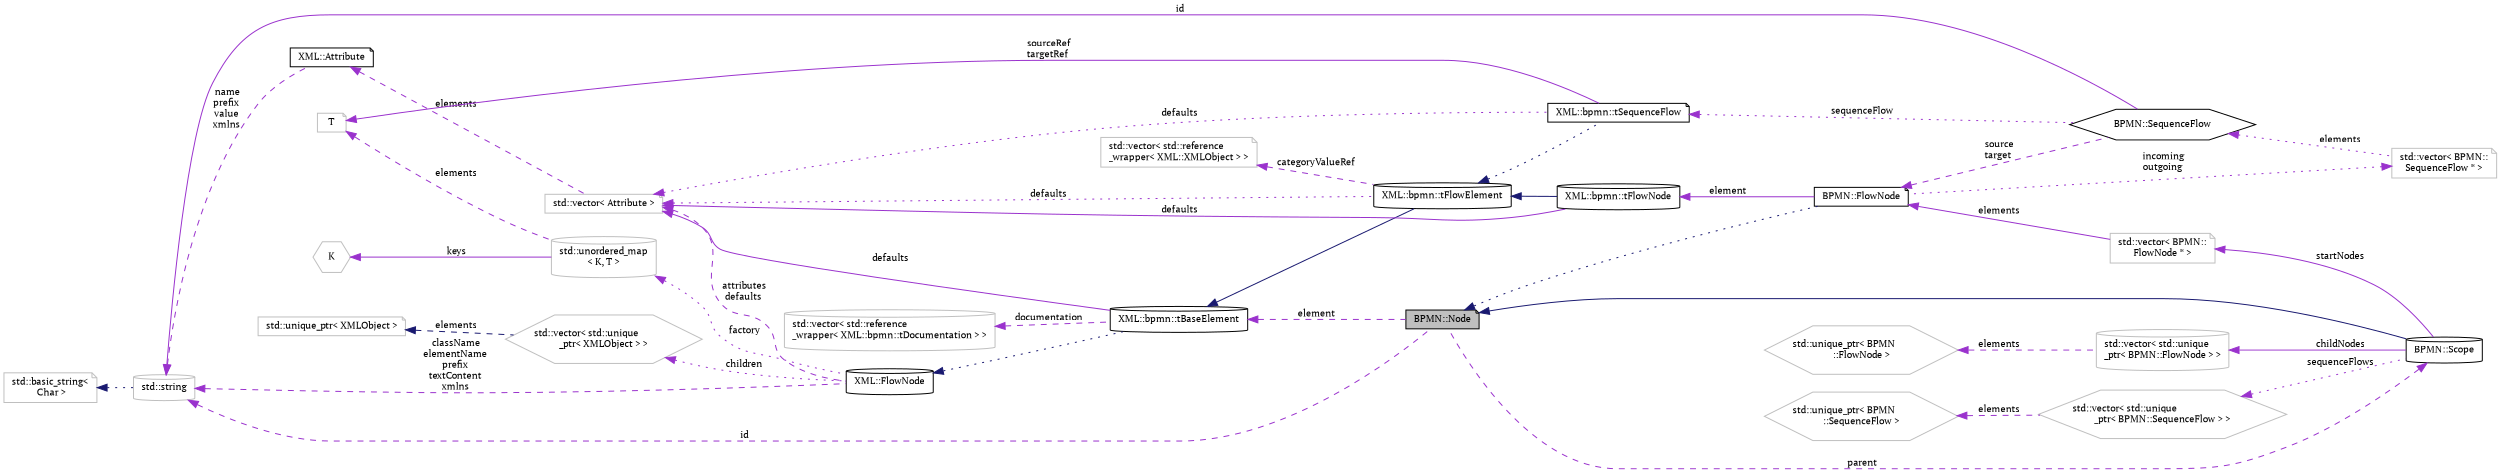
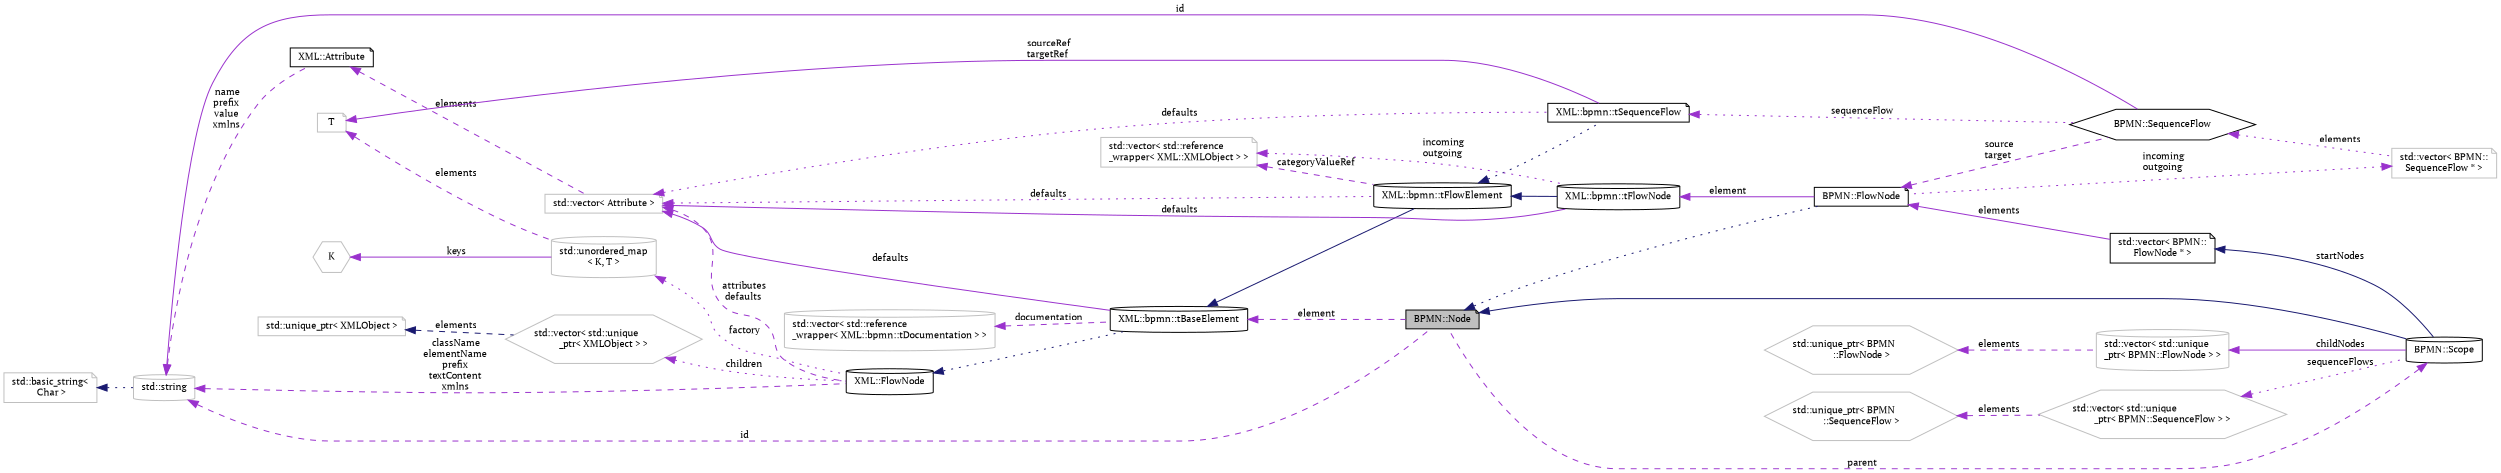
edge "XML::bpmn::tFlowNode" -> "std::vector< std::reference _wrapper< XML::XMLObject > >": added, label "incoming outgoing"
node "std::vector< BPMN:: FlowNode * >": color grey75 -> black
edge "BPMN::Scope" -> "std::vector< BPMN:: FlowNode * >": color darkorchid3 -> midnightblue
